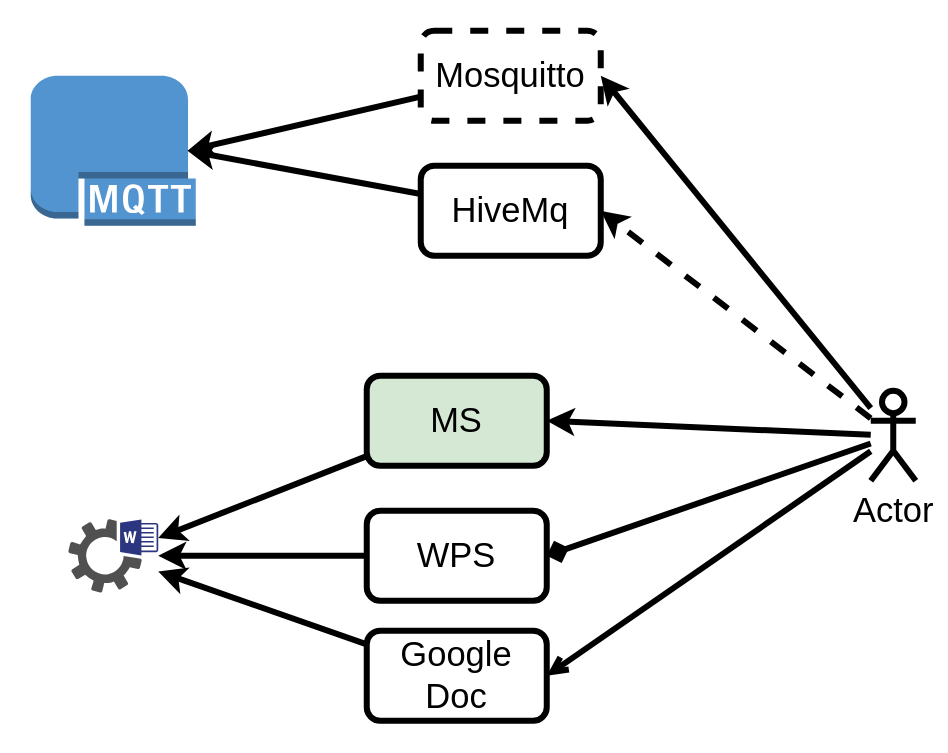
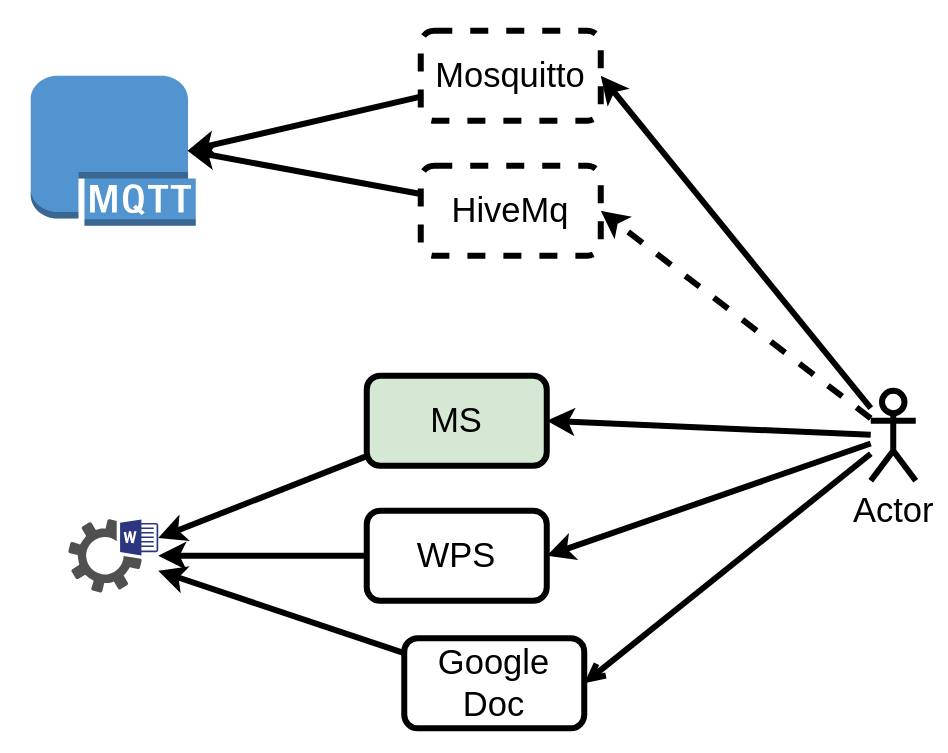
node "HiveMq": style solid -> dashed
edge "Actor" -> "WPS": arrowhead diamond -> classic
node "Google Doc": moved (457, 676) -> (494, 683)
